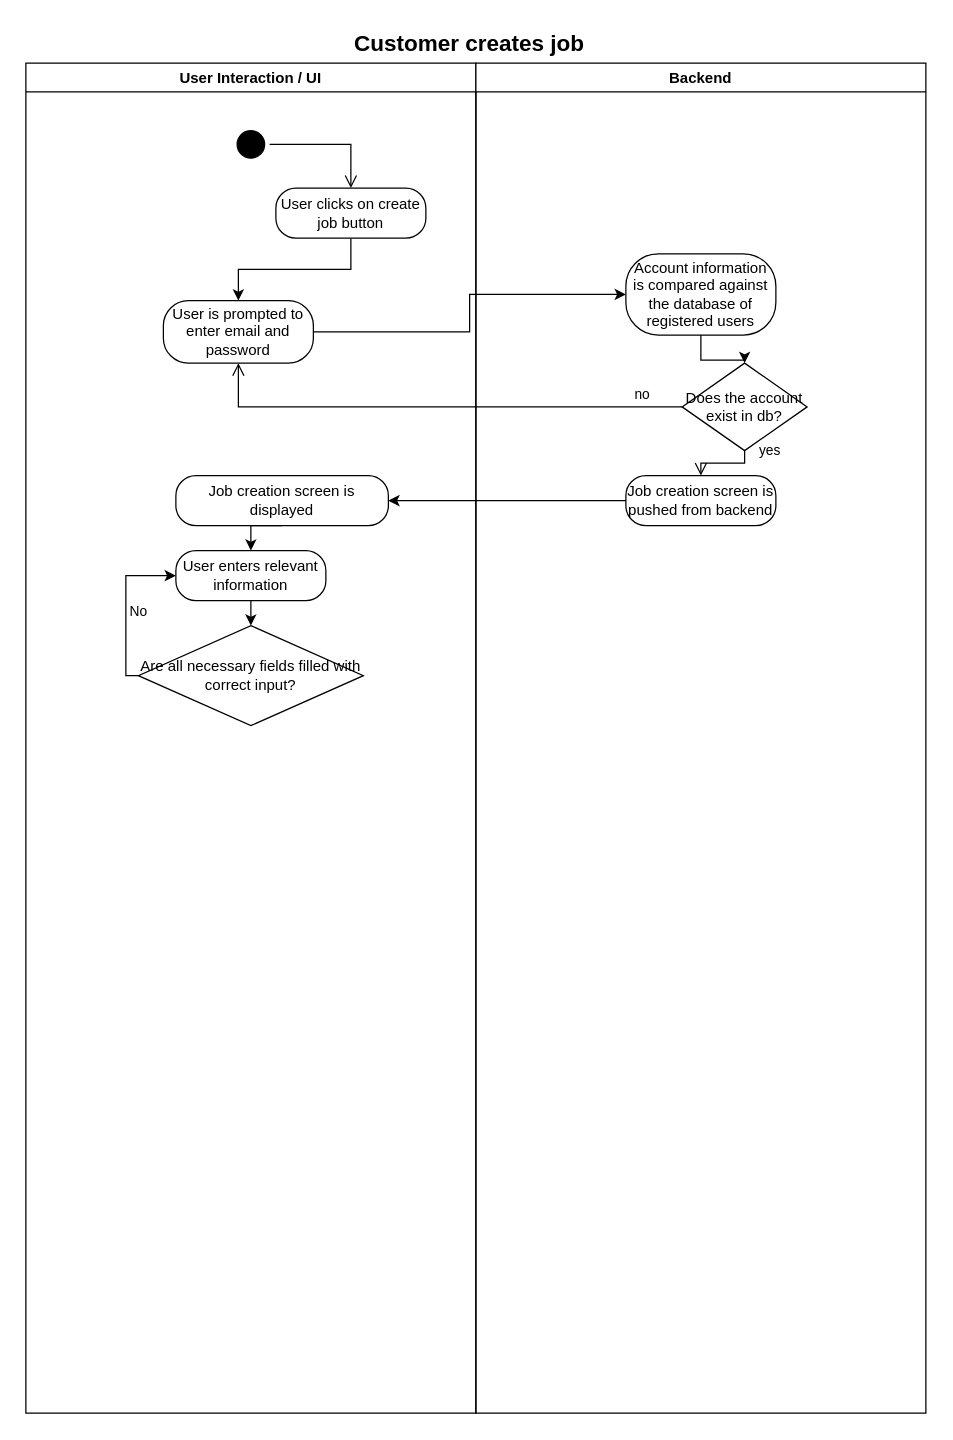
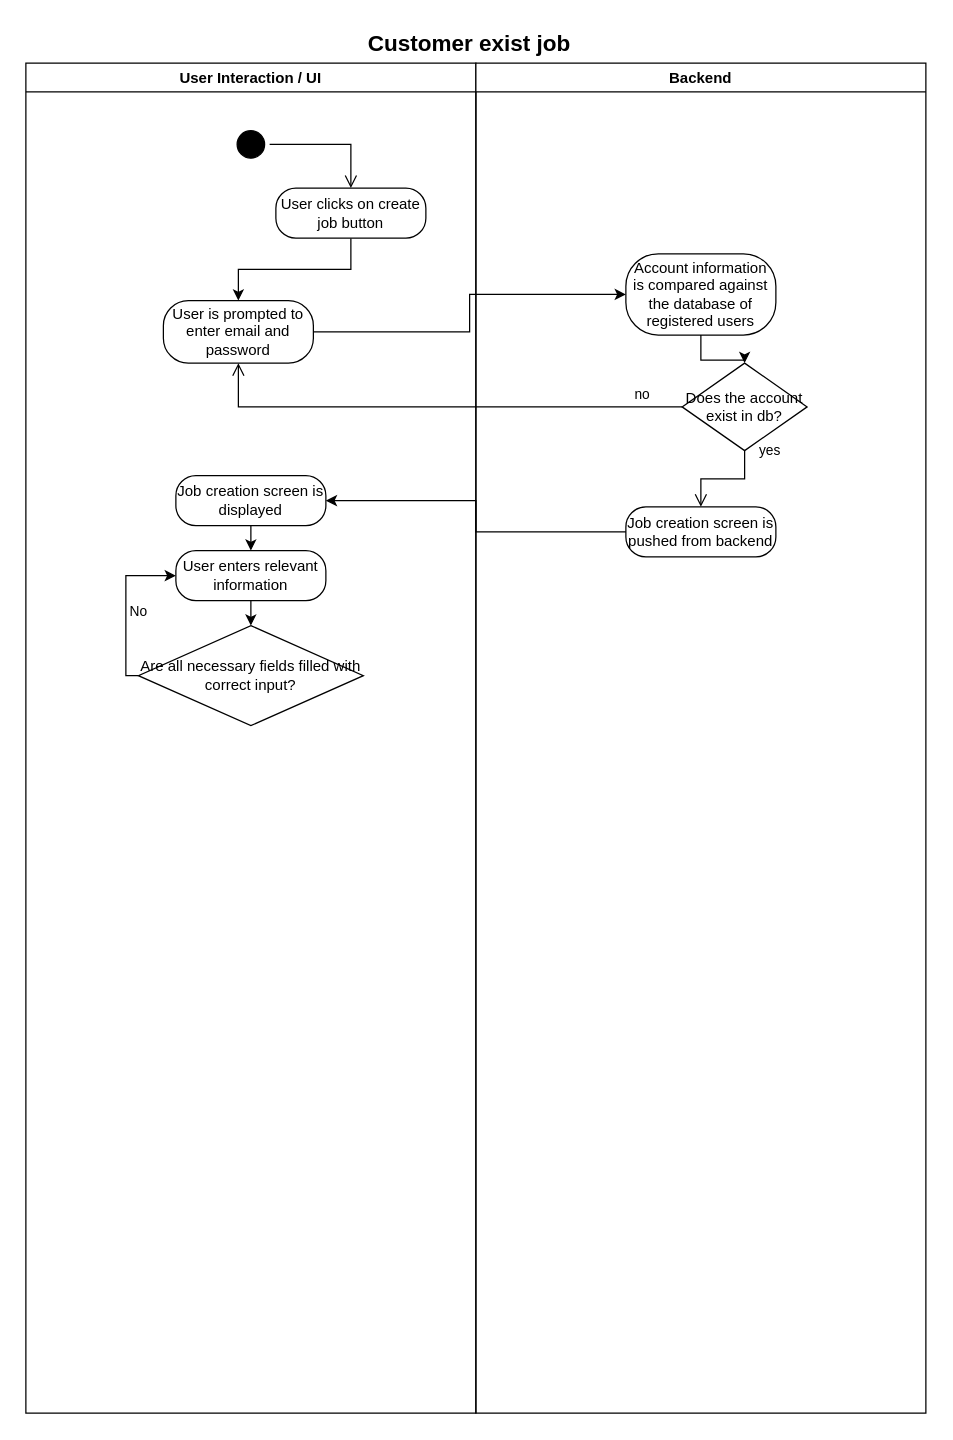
node "Customer creates job": label "Customer creates job" -> "Customer exist job"
node "Job creation screen is displayed": size 213x50 -> 150x50
node "Job creation screen is pushed from backend": moved (701, 501) -> (701, 532)
